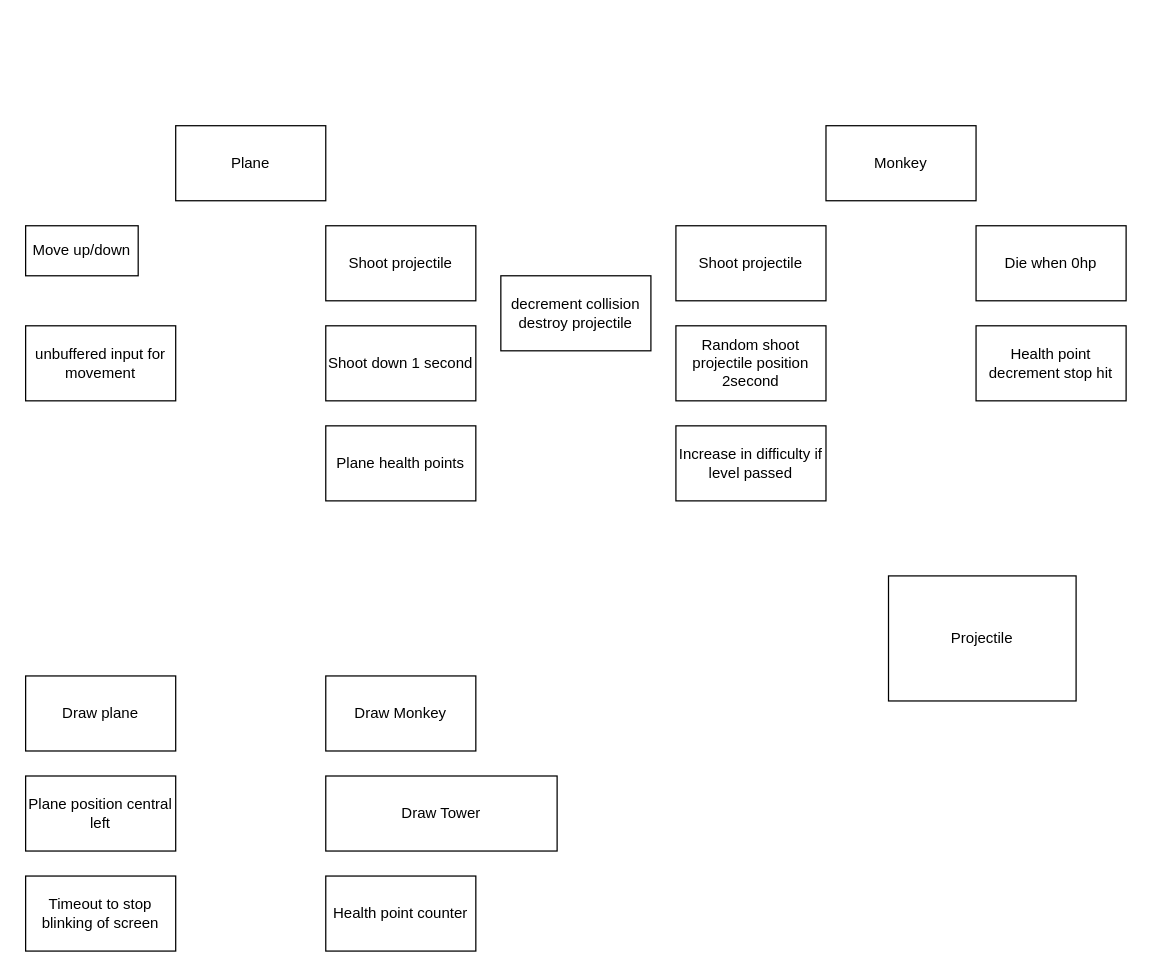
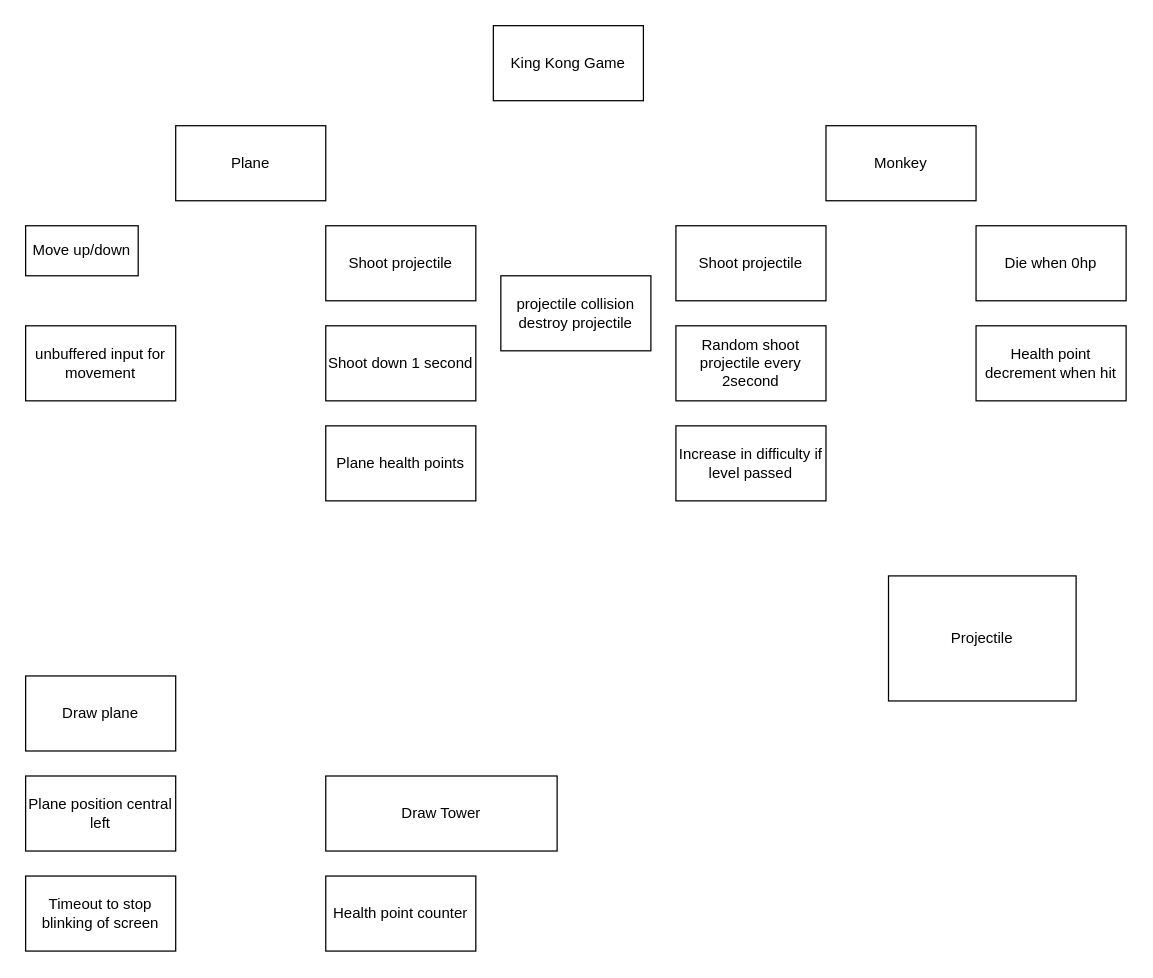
node "King Kong Game": added
node "decrement collision destroy projectile": label "decrement collision destroy projectile" -> "projectile collision destroy projectile"
node "Random shoot projectile position 2second": label "Random shoot projectile position 2second" -> "Random shoot projectile every 2second"
node "Health point decrement stop hit": label "Health point decrement stop hit" -> "Health point decrement when hit"
node "Draw Monkey": removed
